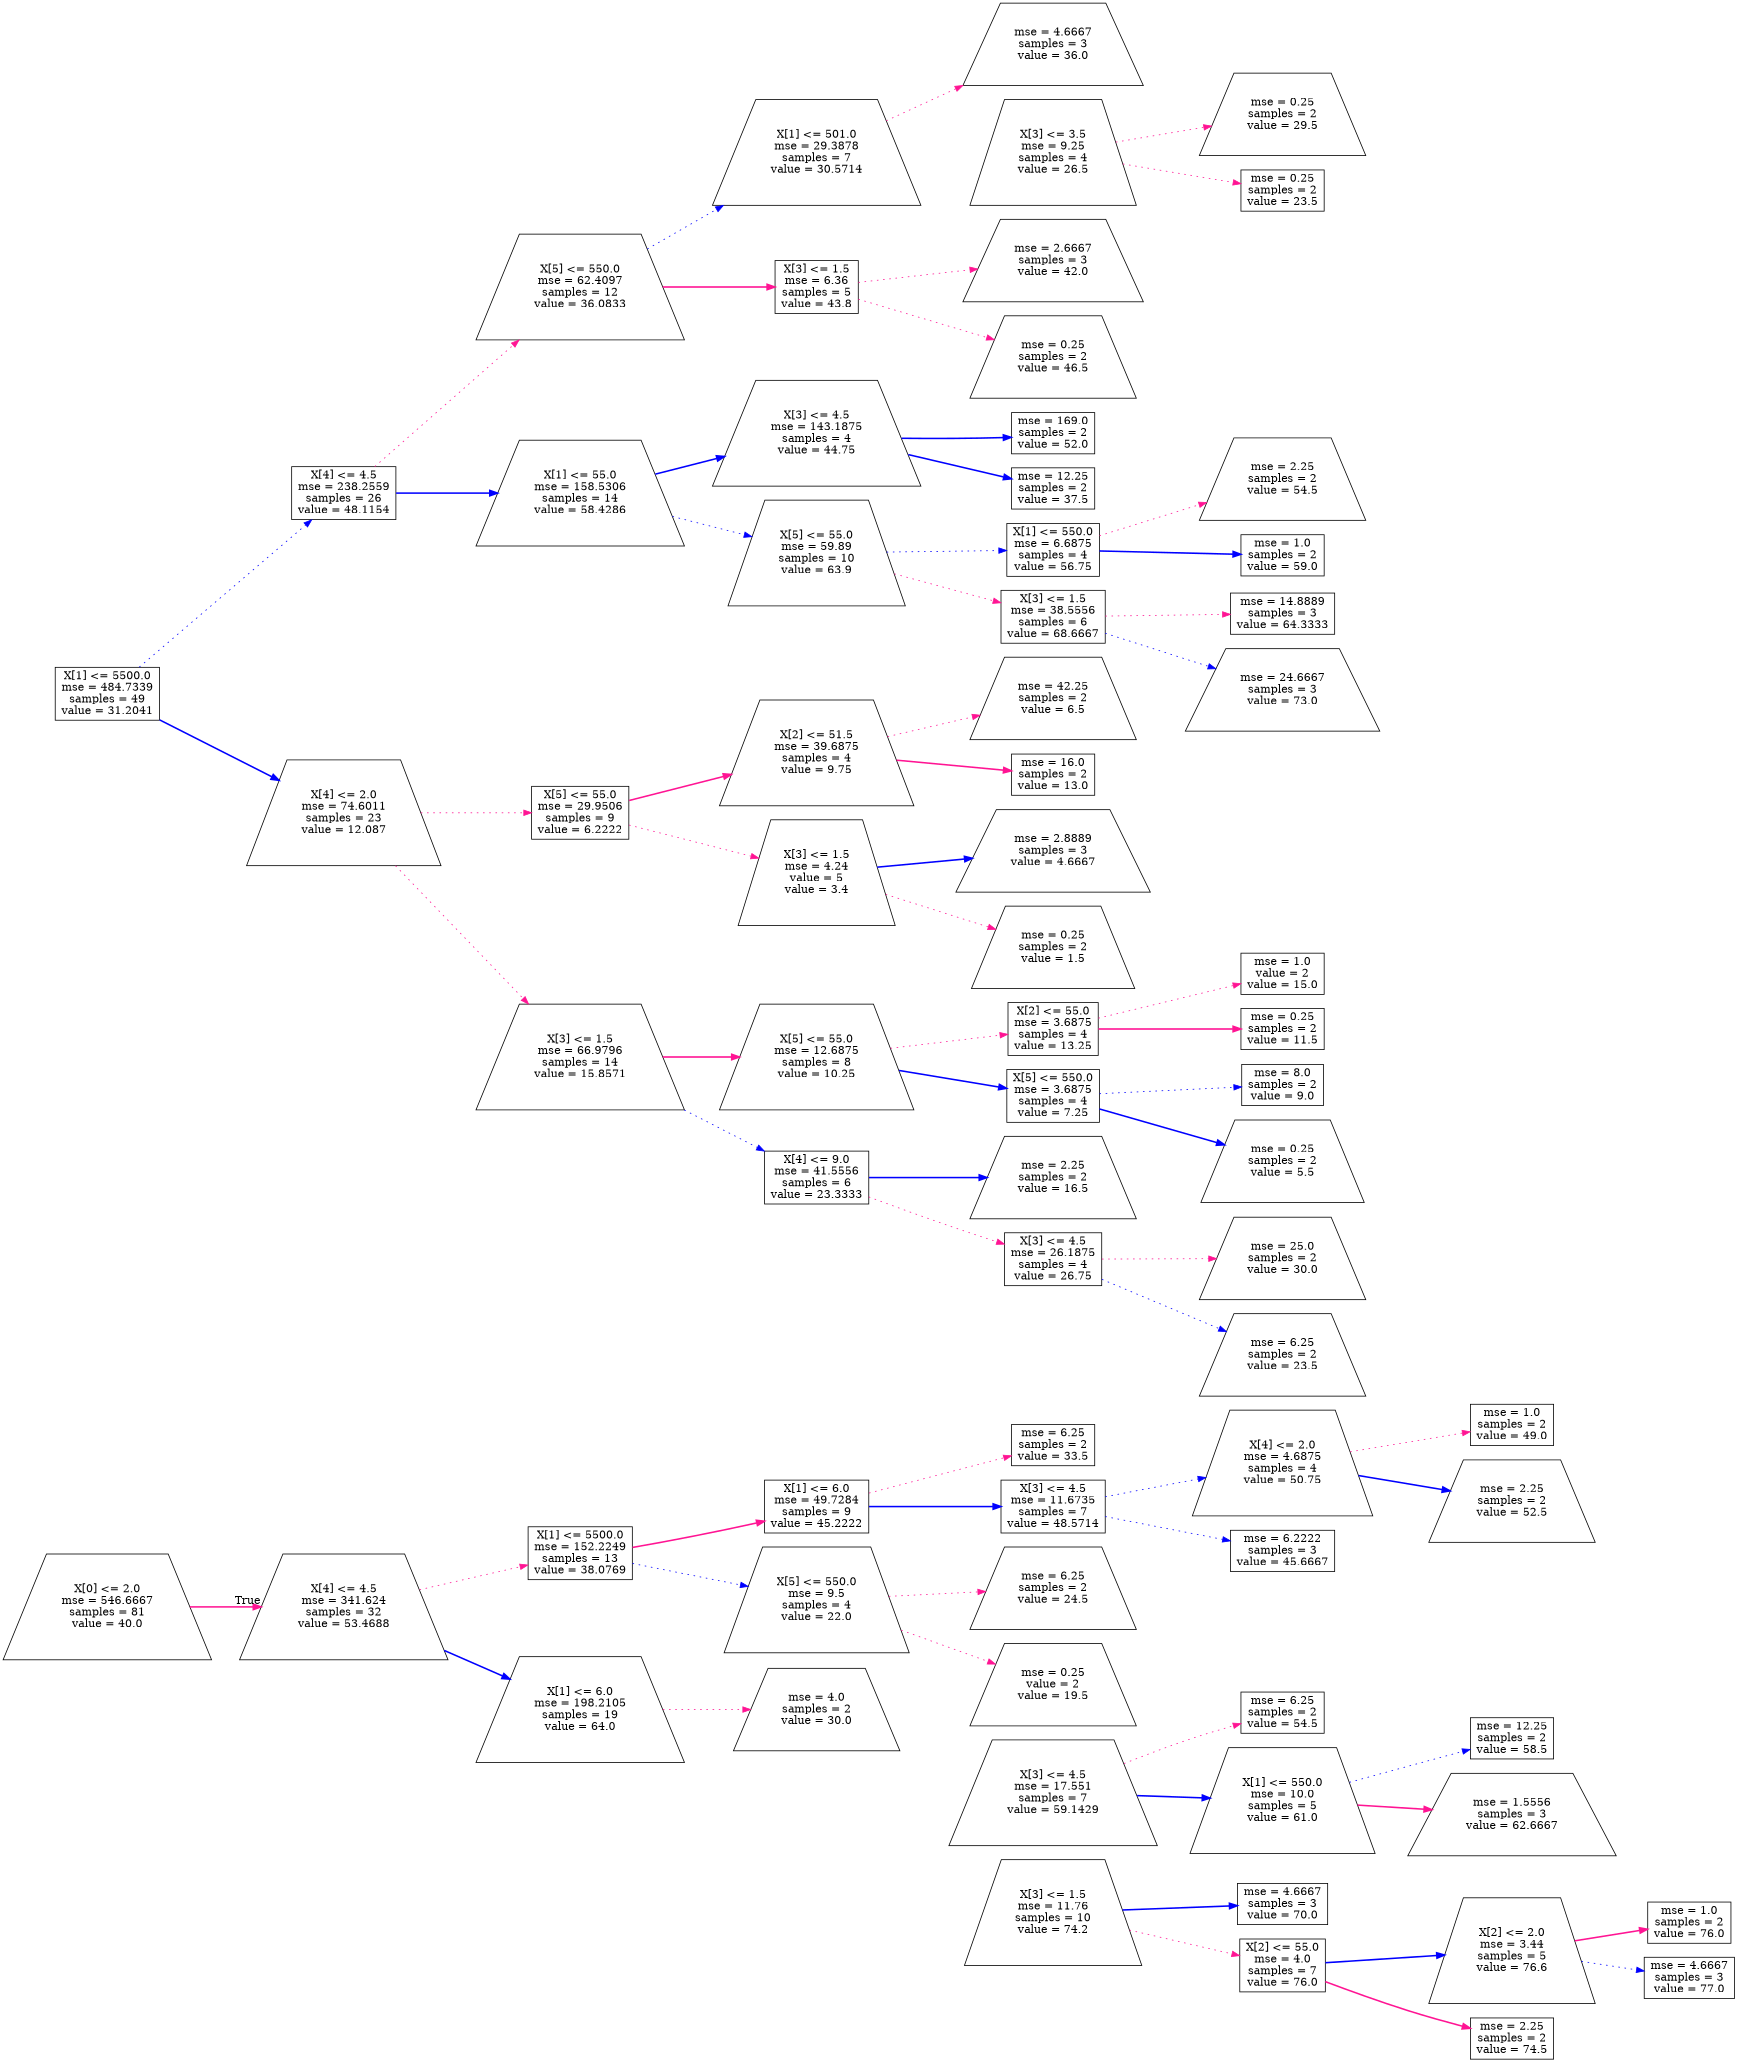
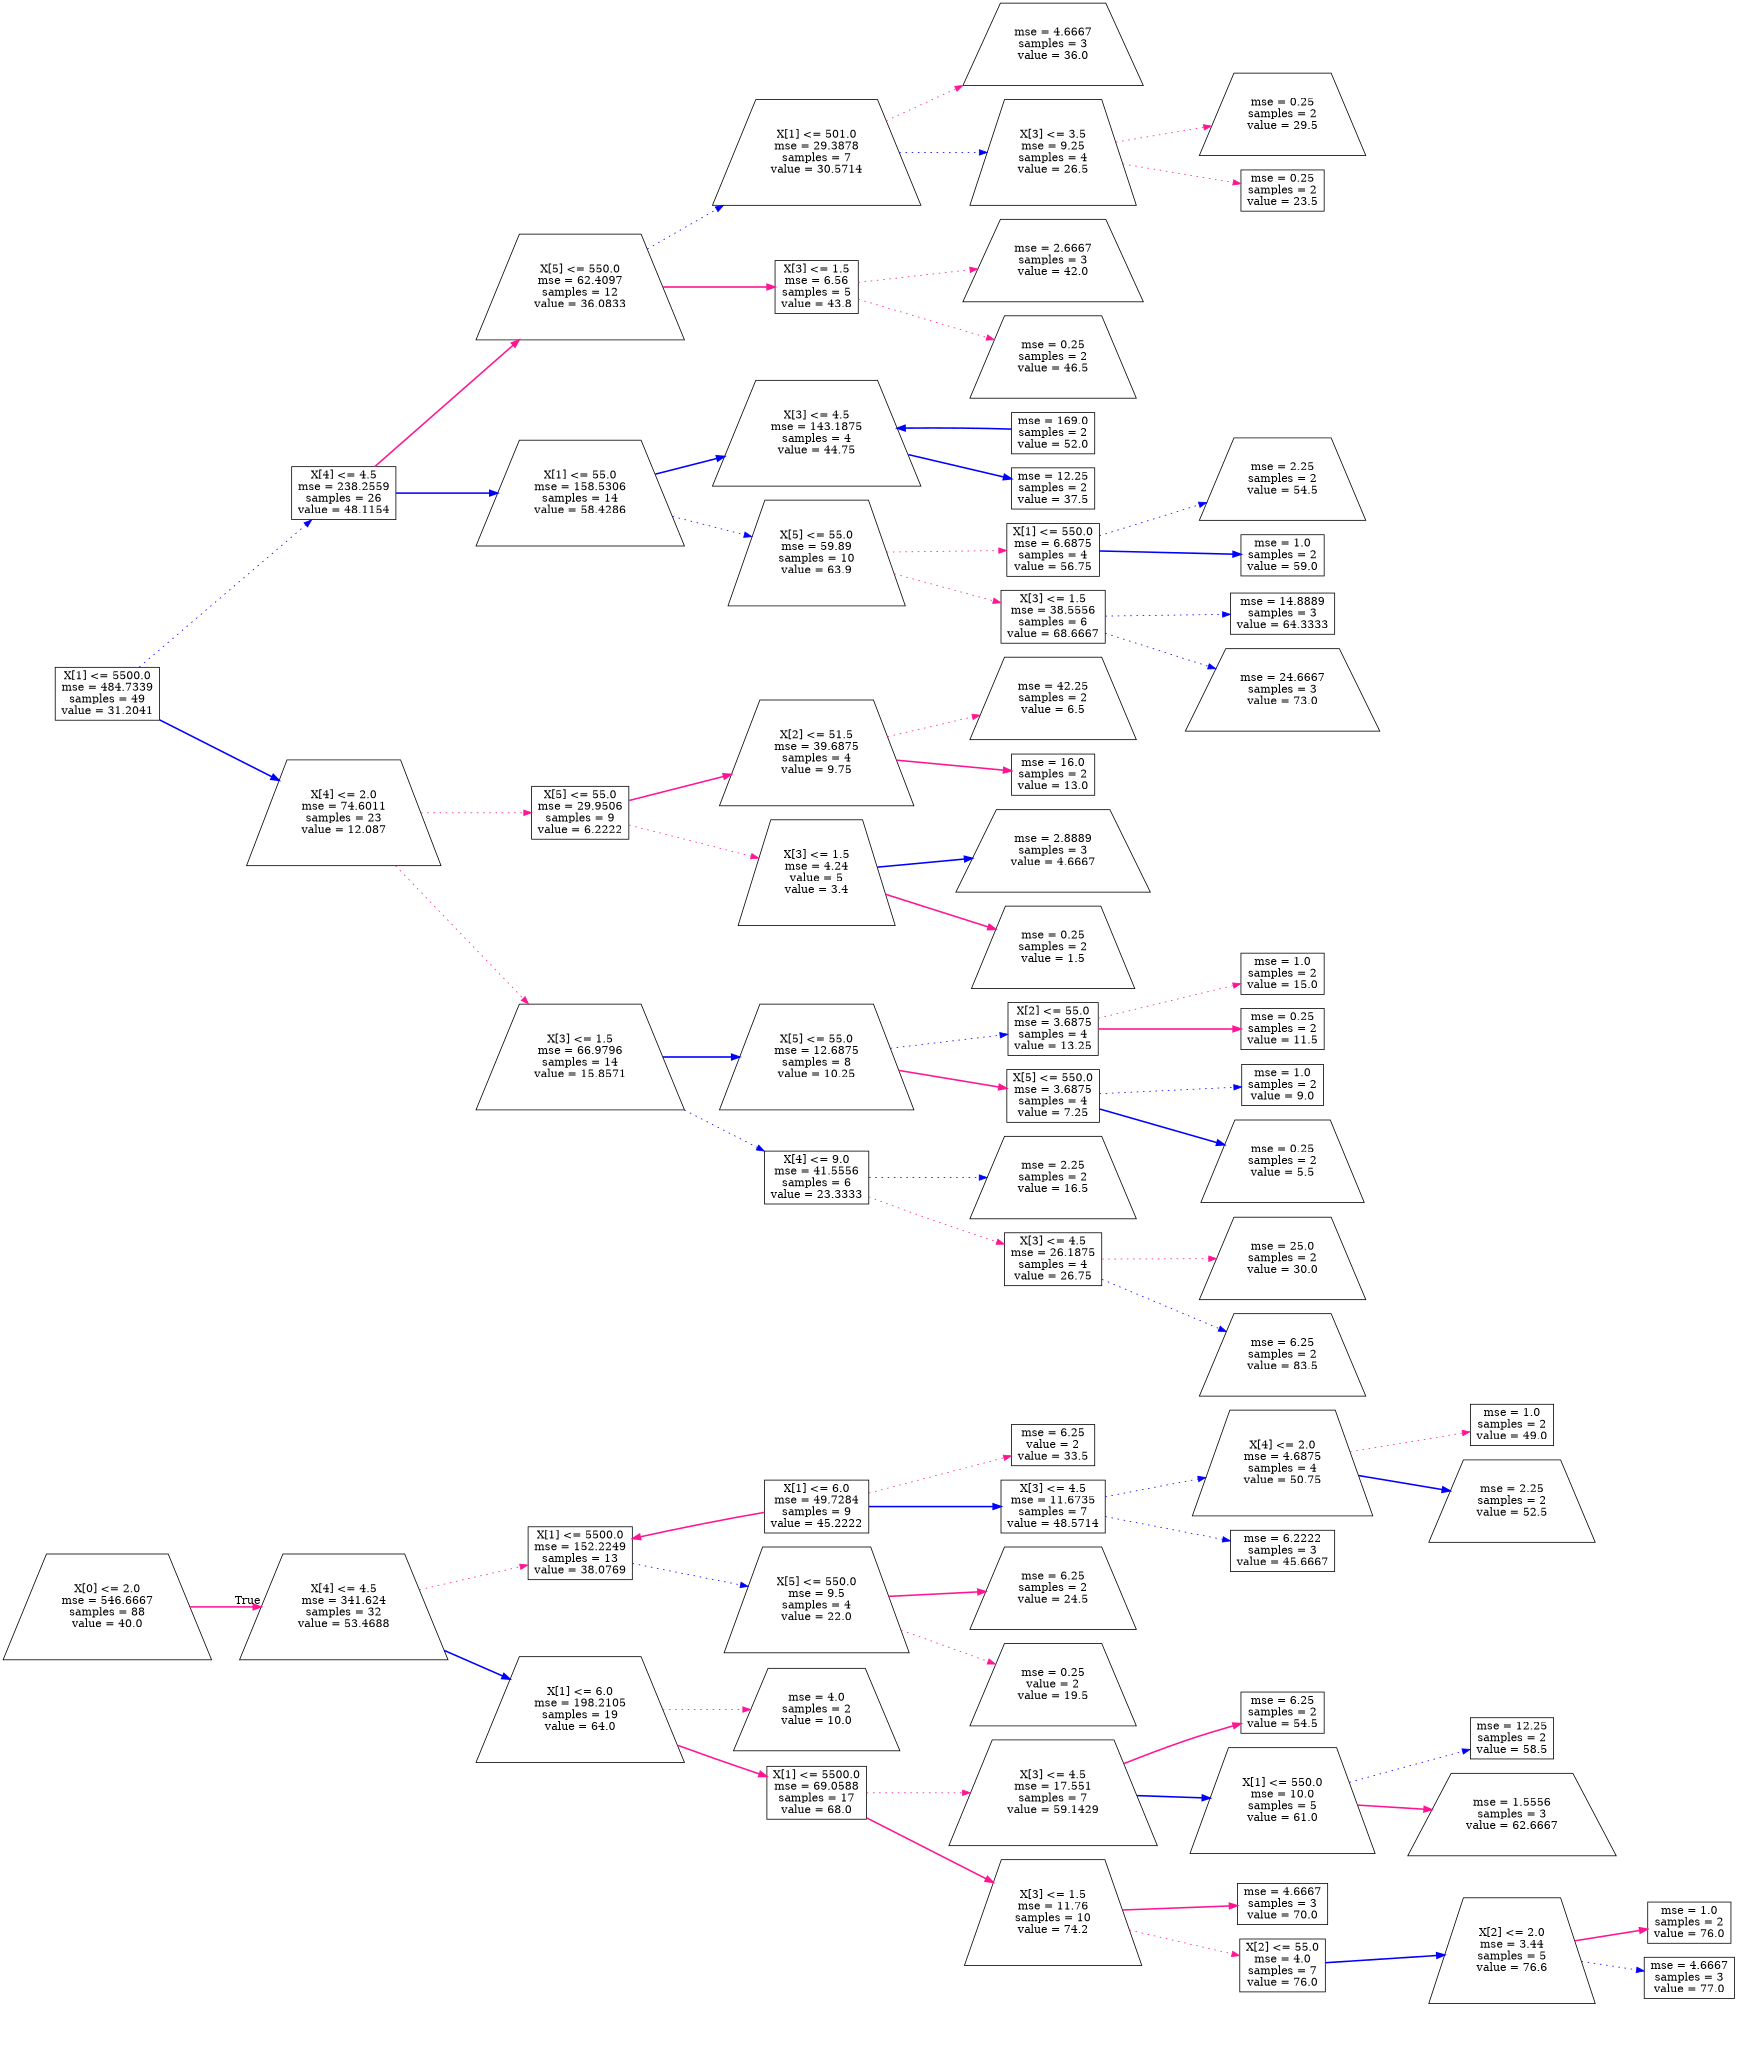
edge "X[1] <= 501.0 mse = 29.3878 samples = 7 value = 30.5714" -> "X[3] <= 3.5 mse = 9.25 samples = 4 value = 26.5": added
node "X[3] <= 1.5 mse = 6.36 samples = 5 value = 43.8": label "X[3] <= 1.5 mse = 6.36 samples = 5 value = 43.8" -> "X[3] <= 1.5 mse = 6.56 samples = 5 value = 43.8"
edge "X[4] <= 4.5 mse = 238.2559 samples = 26 value = 48.1154" -> "X[5] <= 550.0 mse = 62.4097 samples = 12 value = 36.0833": style dotted -> bold
edge "X[3] <= 4.5 mse = 143.1875 samples = 4 value = 44.75" -> "mse = 169.0 samples = 2 value = 52.0": reversed
edge "X[1] <= 550.0 mse = 6.6875 samples = 4 value = 56.75" -> "mse = 2.25 samples = 2 value = 54.5": color deeppink -> blue
edge "X[5] <= 55.0 mse = 59.89 samples = 10 value = 63.9" -> "X[1] <= 550.0 mse = 6.6875 samples = 4 value = 56.75": color blue -> deeppink
edge "X[3] <= 1.5 mse = 38.5556 samples = 6 value = 68.6667" -> "mse = 14.8889 samples = 3 value = 64.3333": color deeppink -> blue
edge "X[3] <= 1.5 mse = 4.24 value = 5 value = 3.4" -> "mse = 0.25 samples = 2 value = 1.5": style dotted -> bold
node "mse = 1.0 value = 2 value = 15.0": label "mse = 1.0 value = 2 value = 15.0" -> "mse = 1.0 samples = 2 value = 15.0"
edge "X[5] <= 55.0 mse = 12.6875 samples = 8 value = 10.25" -> "X[2] <= 55.0 mse = 3.6875 samples = 4 value = 13.25": color deeppink -> blue
edge "X[3] <= 1.5 mse = 66.9796 samples = 14 value = 15.8571" -> "X[5] <= 55.0 mse = 12.6875 samples = 8 value = 10.25": color deeppink -> blue
edge "X[5] <= 55.0 mse = 12.6875 samples = 8 value = 10.25" -> "X[5] <= 550.0 mse = 3.6875 samples = 4 value = 7.25": color blue -> deeppink
node "mse = 8.0 samples = 2 value = 9.0": label "mse = 8.0 samples = 2 value = 9.0" -> "mse = 1.0 samples = 2 value = 9.0"
edge "X[4] <= 9.0 mse = 41.5556 samples = 6 value = 23.3333" -> "mse = 2.25 samples = 2 value = 16.5": style bold -> dotted
node "mse = 6.25 samples = 2 value = 23.5": label "mse = 6.25 samples = 2 value = 23.5" -> "mse = 6.25 samples = 2 value = 83.5"
node "mse = 6.25 samples = 2 value = 33.5": label "mse = 6.25 samples = 2 value = 33.5" -> "mse = 6.25 value = 2 value = 33.5"
edge "X[1] <= 5500.0 mse = 152.2249 samples = 13 value = 38.0769" -> "X[1] <= 6.0 mse = 49.7284 samples = 9 value = 45.2222": reversed
edge "X[5] <= 550.0 mse = 9.5 samples = 4 value = 22.0" -> "mse = 6.25 samples = 2 value = 24.5": style dotted -> bold
node "X[0] <= 2.0 mse = 546.6667 samples = 81 value = 40.0": label "X[0] <= 2.0 mse = 546.6667 samples = 81 value = 40.0" -> "X[0] <= 2.0 mse = 546.6667 samples = 88 value = 40.0"
node "mse = 4.0 samples = 2 value = 30.0": label "mse = 4.0 samples = 2 value = 30.0" -> "mse = 4.0 samples = 2 value = 10.0"
edge "X[3] <= 4.5 mse = 17.551 samples = 7 value = 59.1429" -> "mse = 6.25 samples = 2 value = 54.5": style dotted -> bold
node "X[1] <= 5500.0 mse = 69.0588 samples = 17 value = 68.0": added
edge "X[3] <= 1.5 mse = 11.76 samples = 10 value = 74.2" -> "mse = 4.6667 samples = 3 value = 70.0": color blue -> deeppink
node "mse = 2.25 samples = 2 value = 74.5": removed
